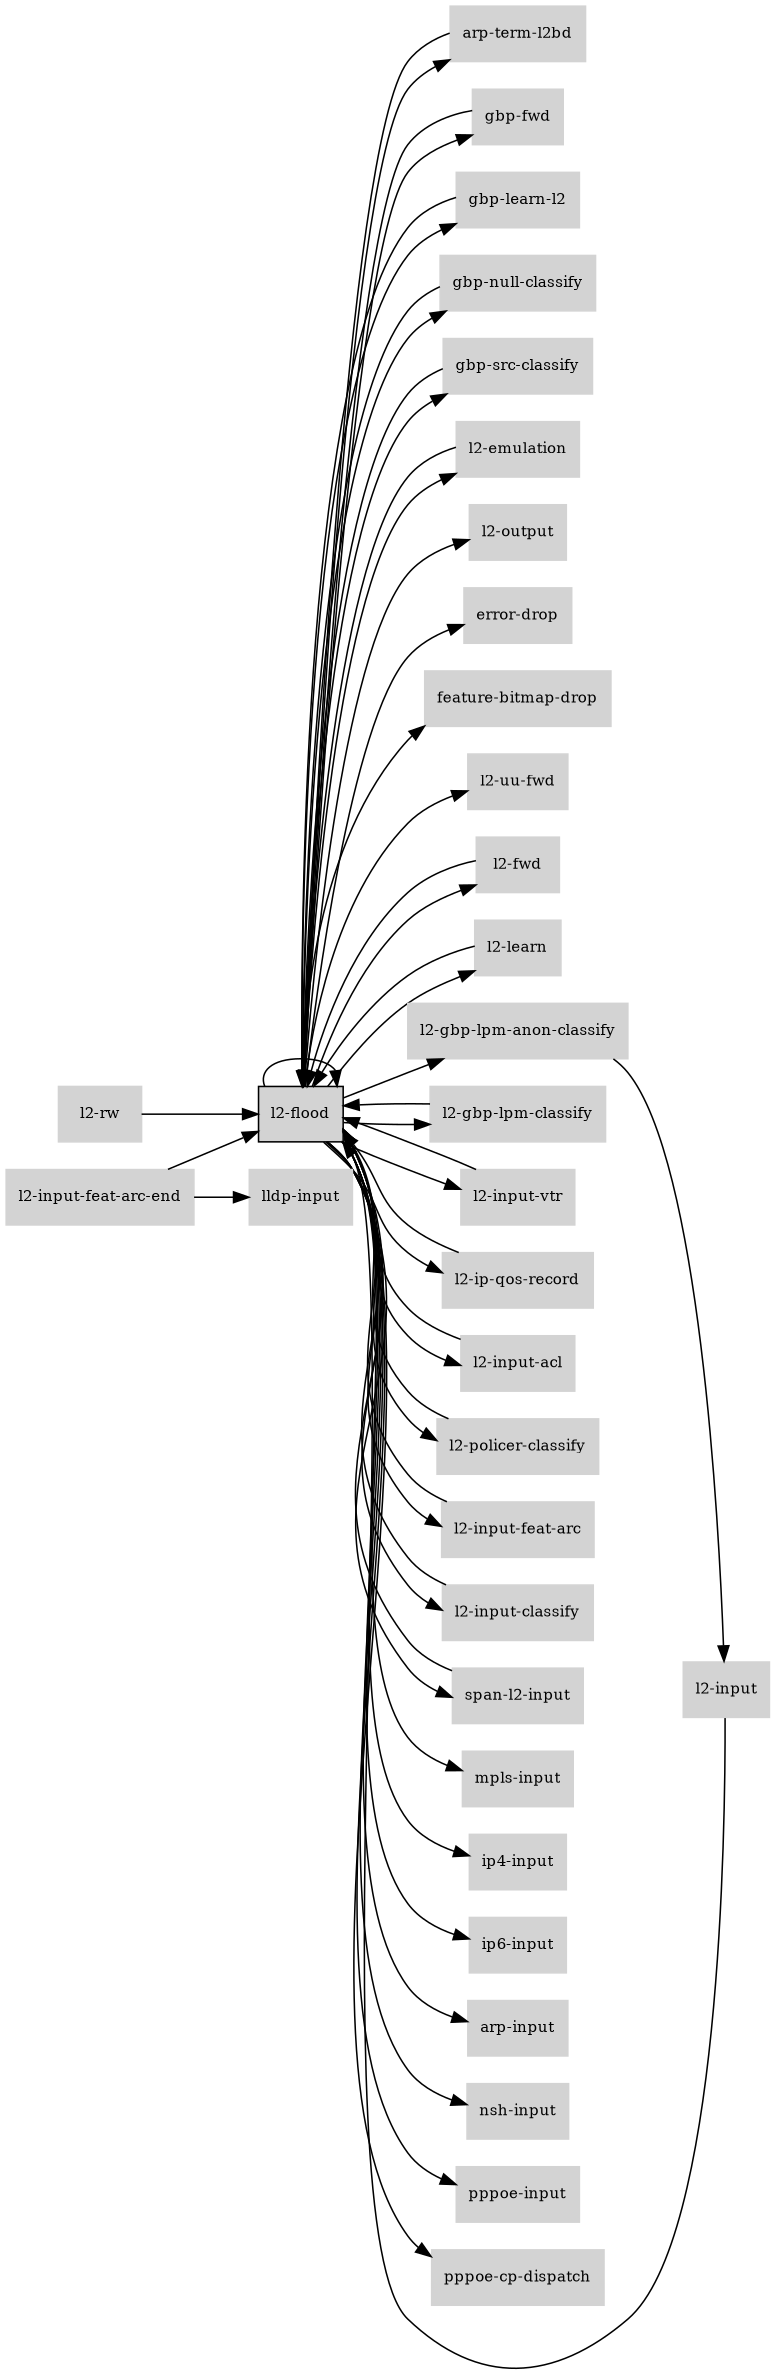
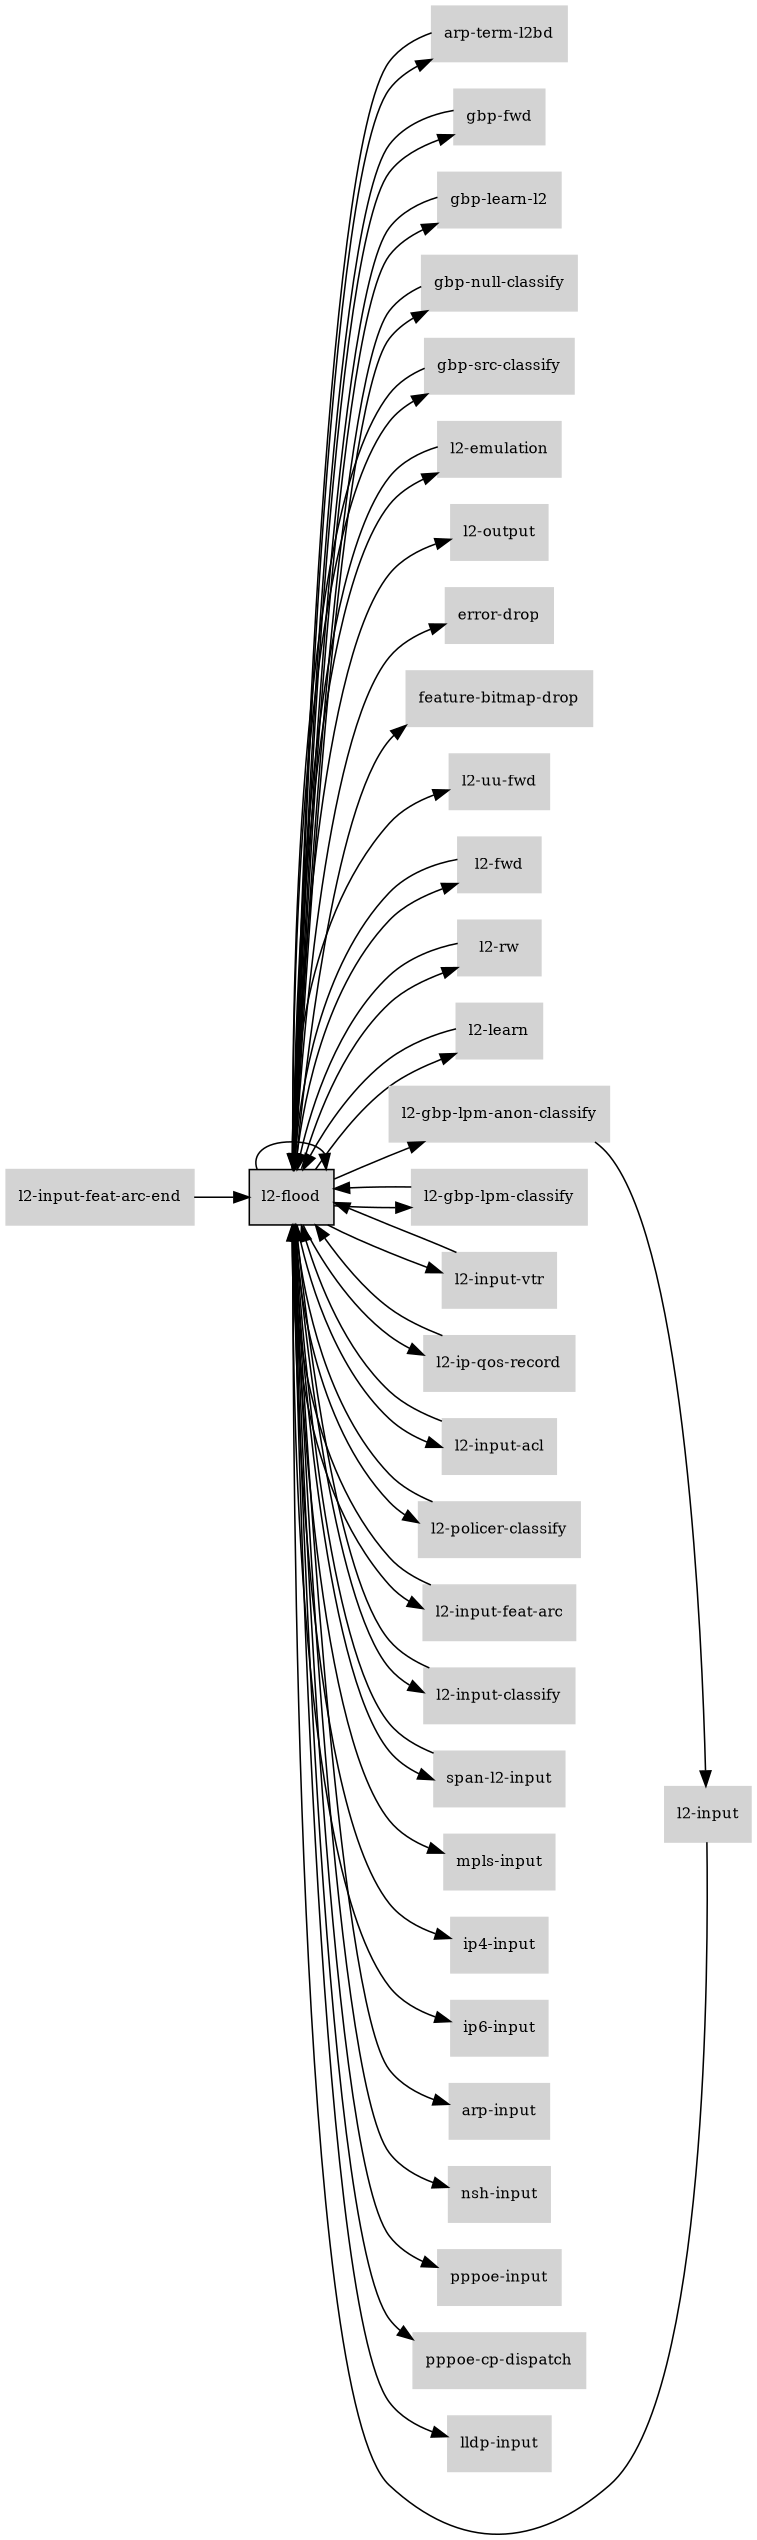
edge "l2-flood" -> "l2-rw": added
edge "l2-input-feat-arc-end" -> "lldp-input": now "l2-flood" -> "lldp-input"
